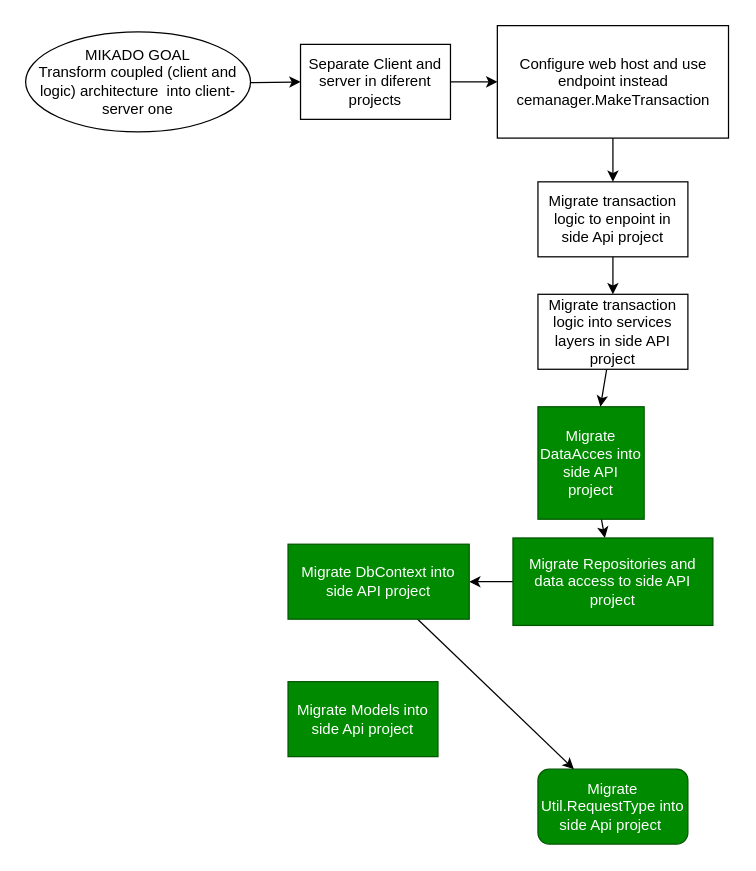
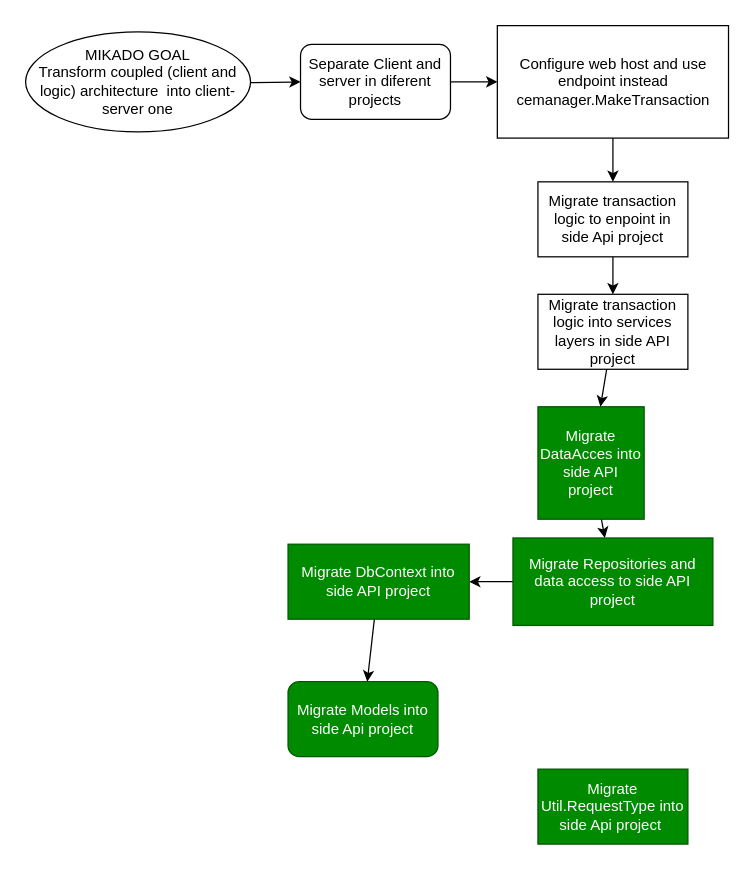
node "Separate Client and server in diferent projects": shape rectangle -> rounded rectangle
edge "Migrate DbContext into side API project" -> "Migrate Util.RequestType into side Api project": now "Migrate DbContext into side API project" -> "Migrate Models into side Api project"
node "Migrate Models into side Api project": shape rectangle -> rounded rectangle
node "Migrate Util.RequestType into side Api project": shape rounded rectangle -> rectangle
